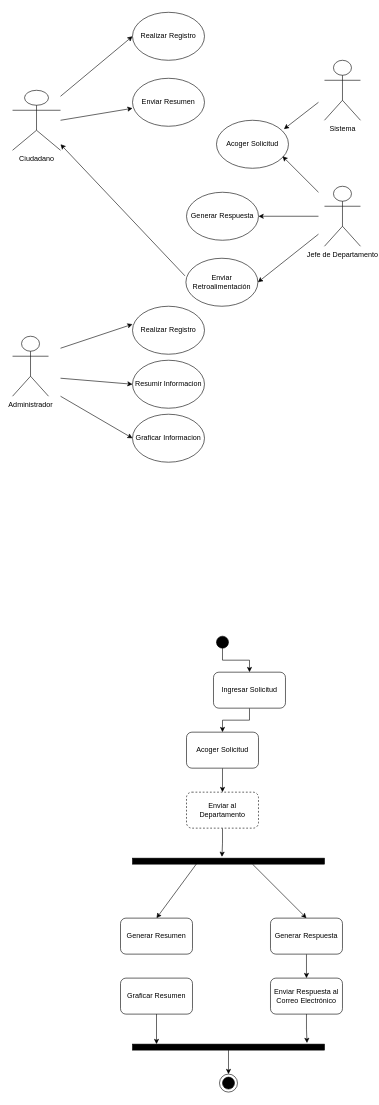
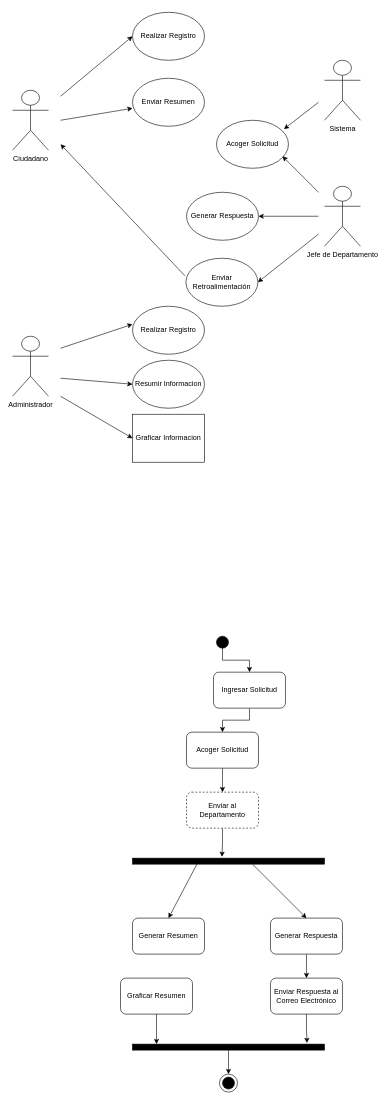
node "Ciudadano": size 48x60 -> 36x60
node "Graficar Informacion": shape ellipse -> rectangle
node "Generar Resumen": moved (156, 936) -> (168, 936)
